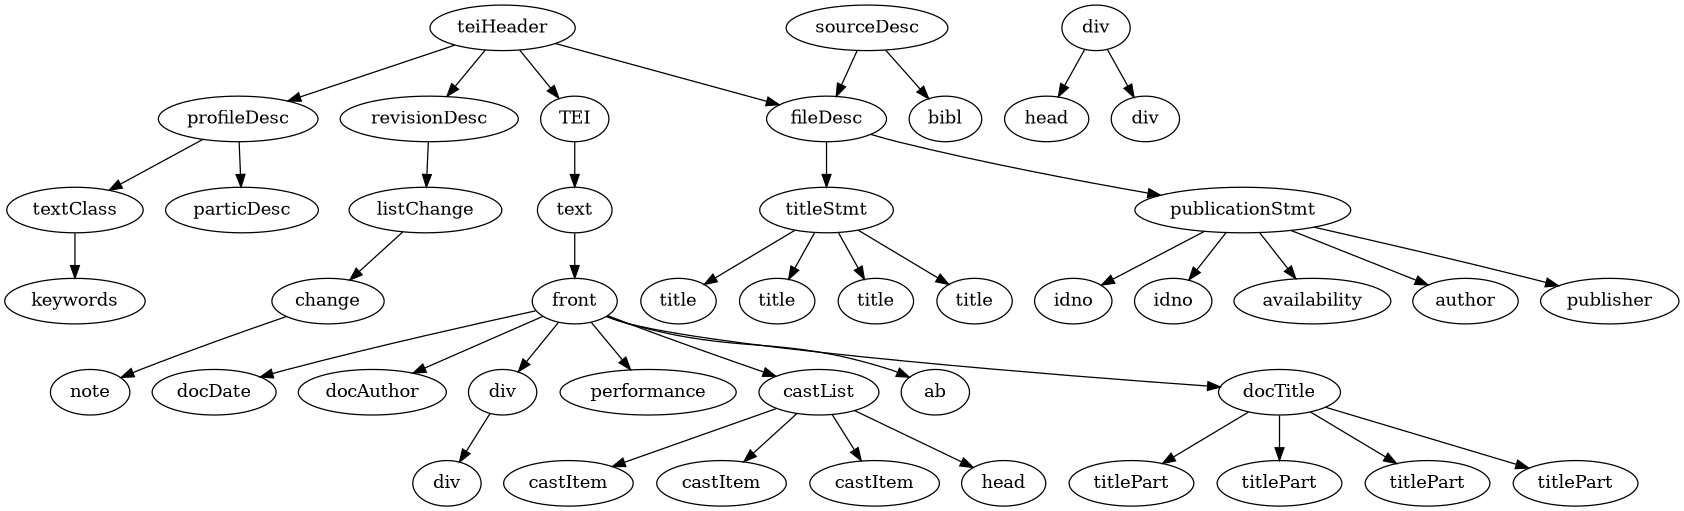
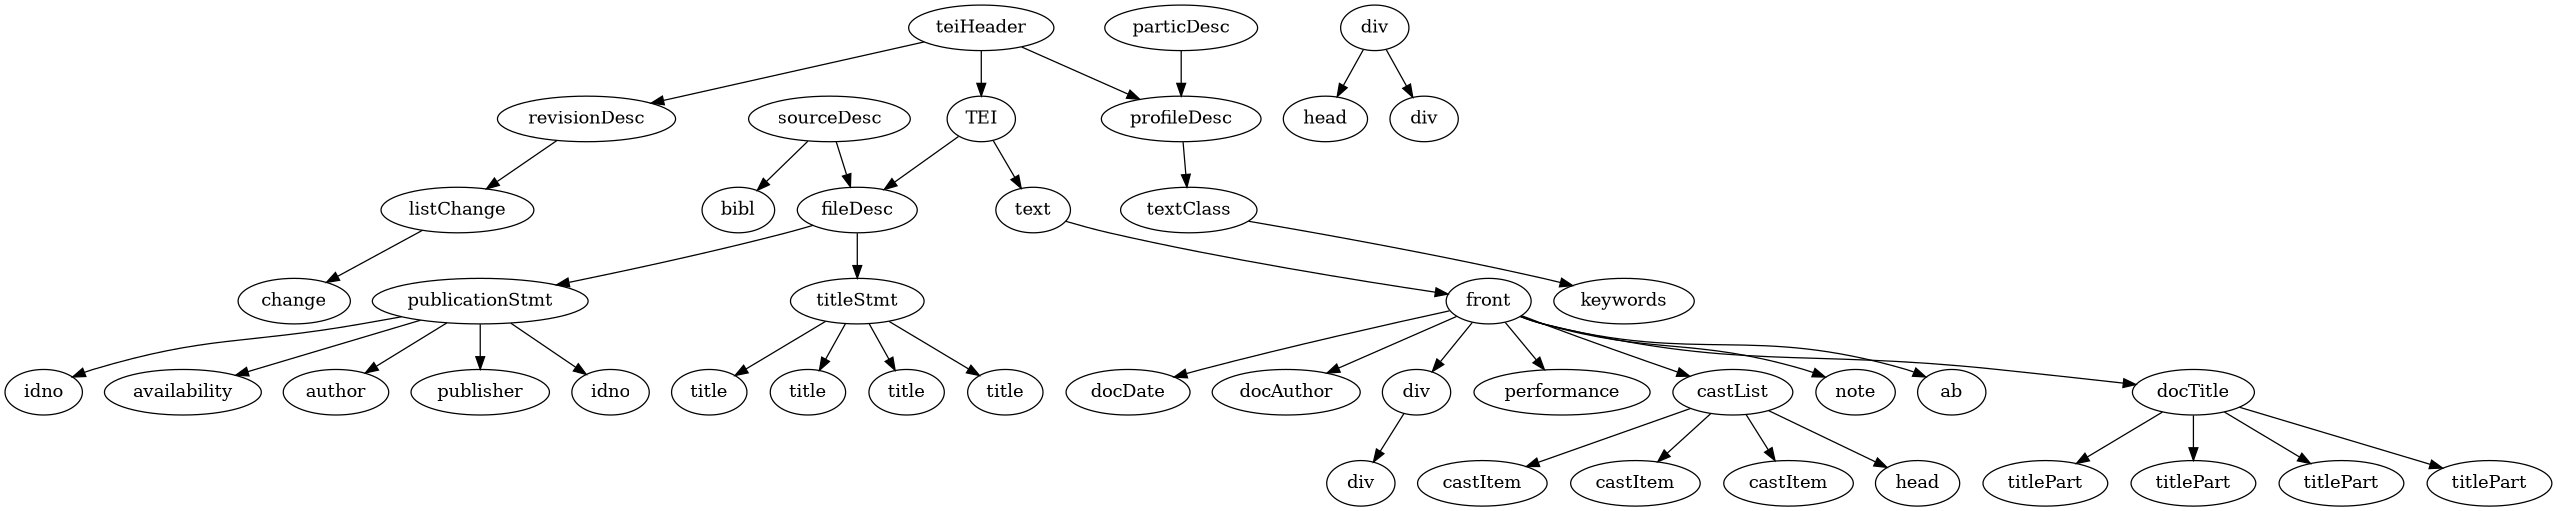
edge "teiHeader" -> "fileDesc": now "TEI" -> "fileDesc"
edge "profileDesc" -> "particDesc": reversed
edge "change" -> "note": now "front" -> "note"
